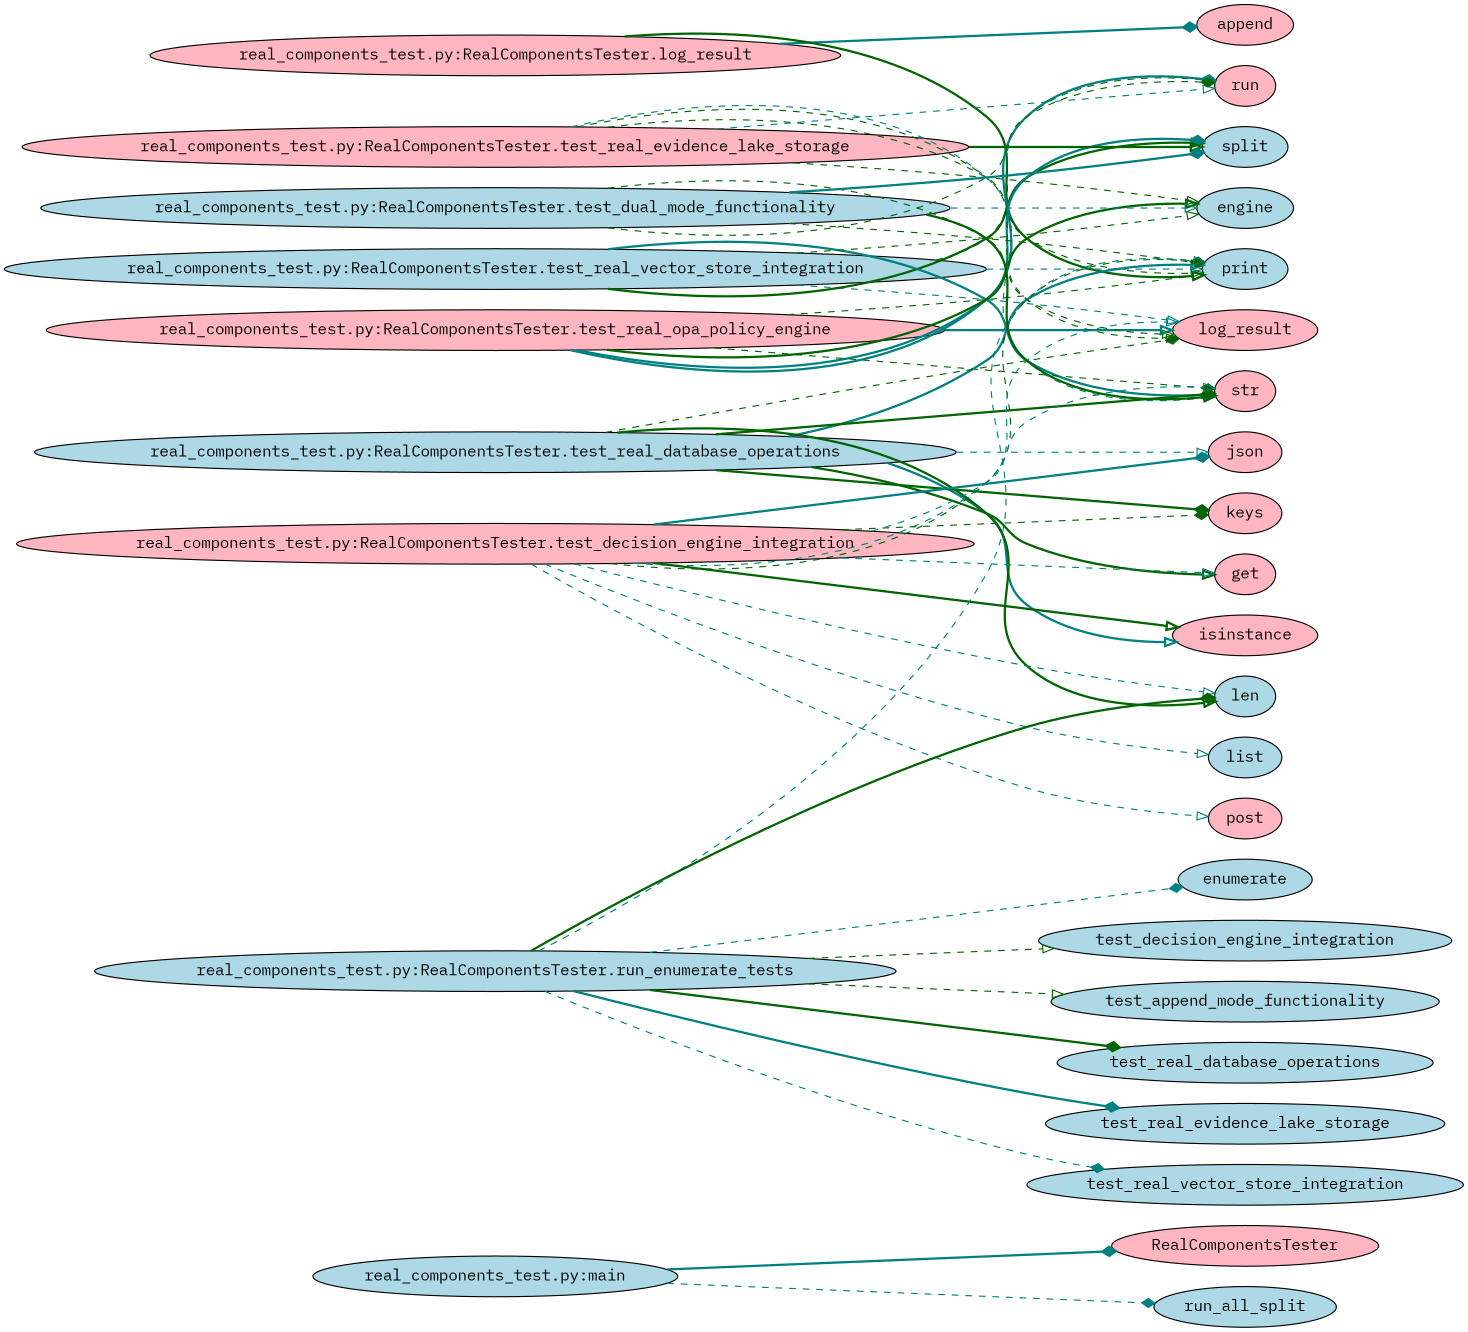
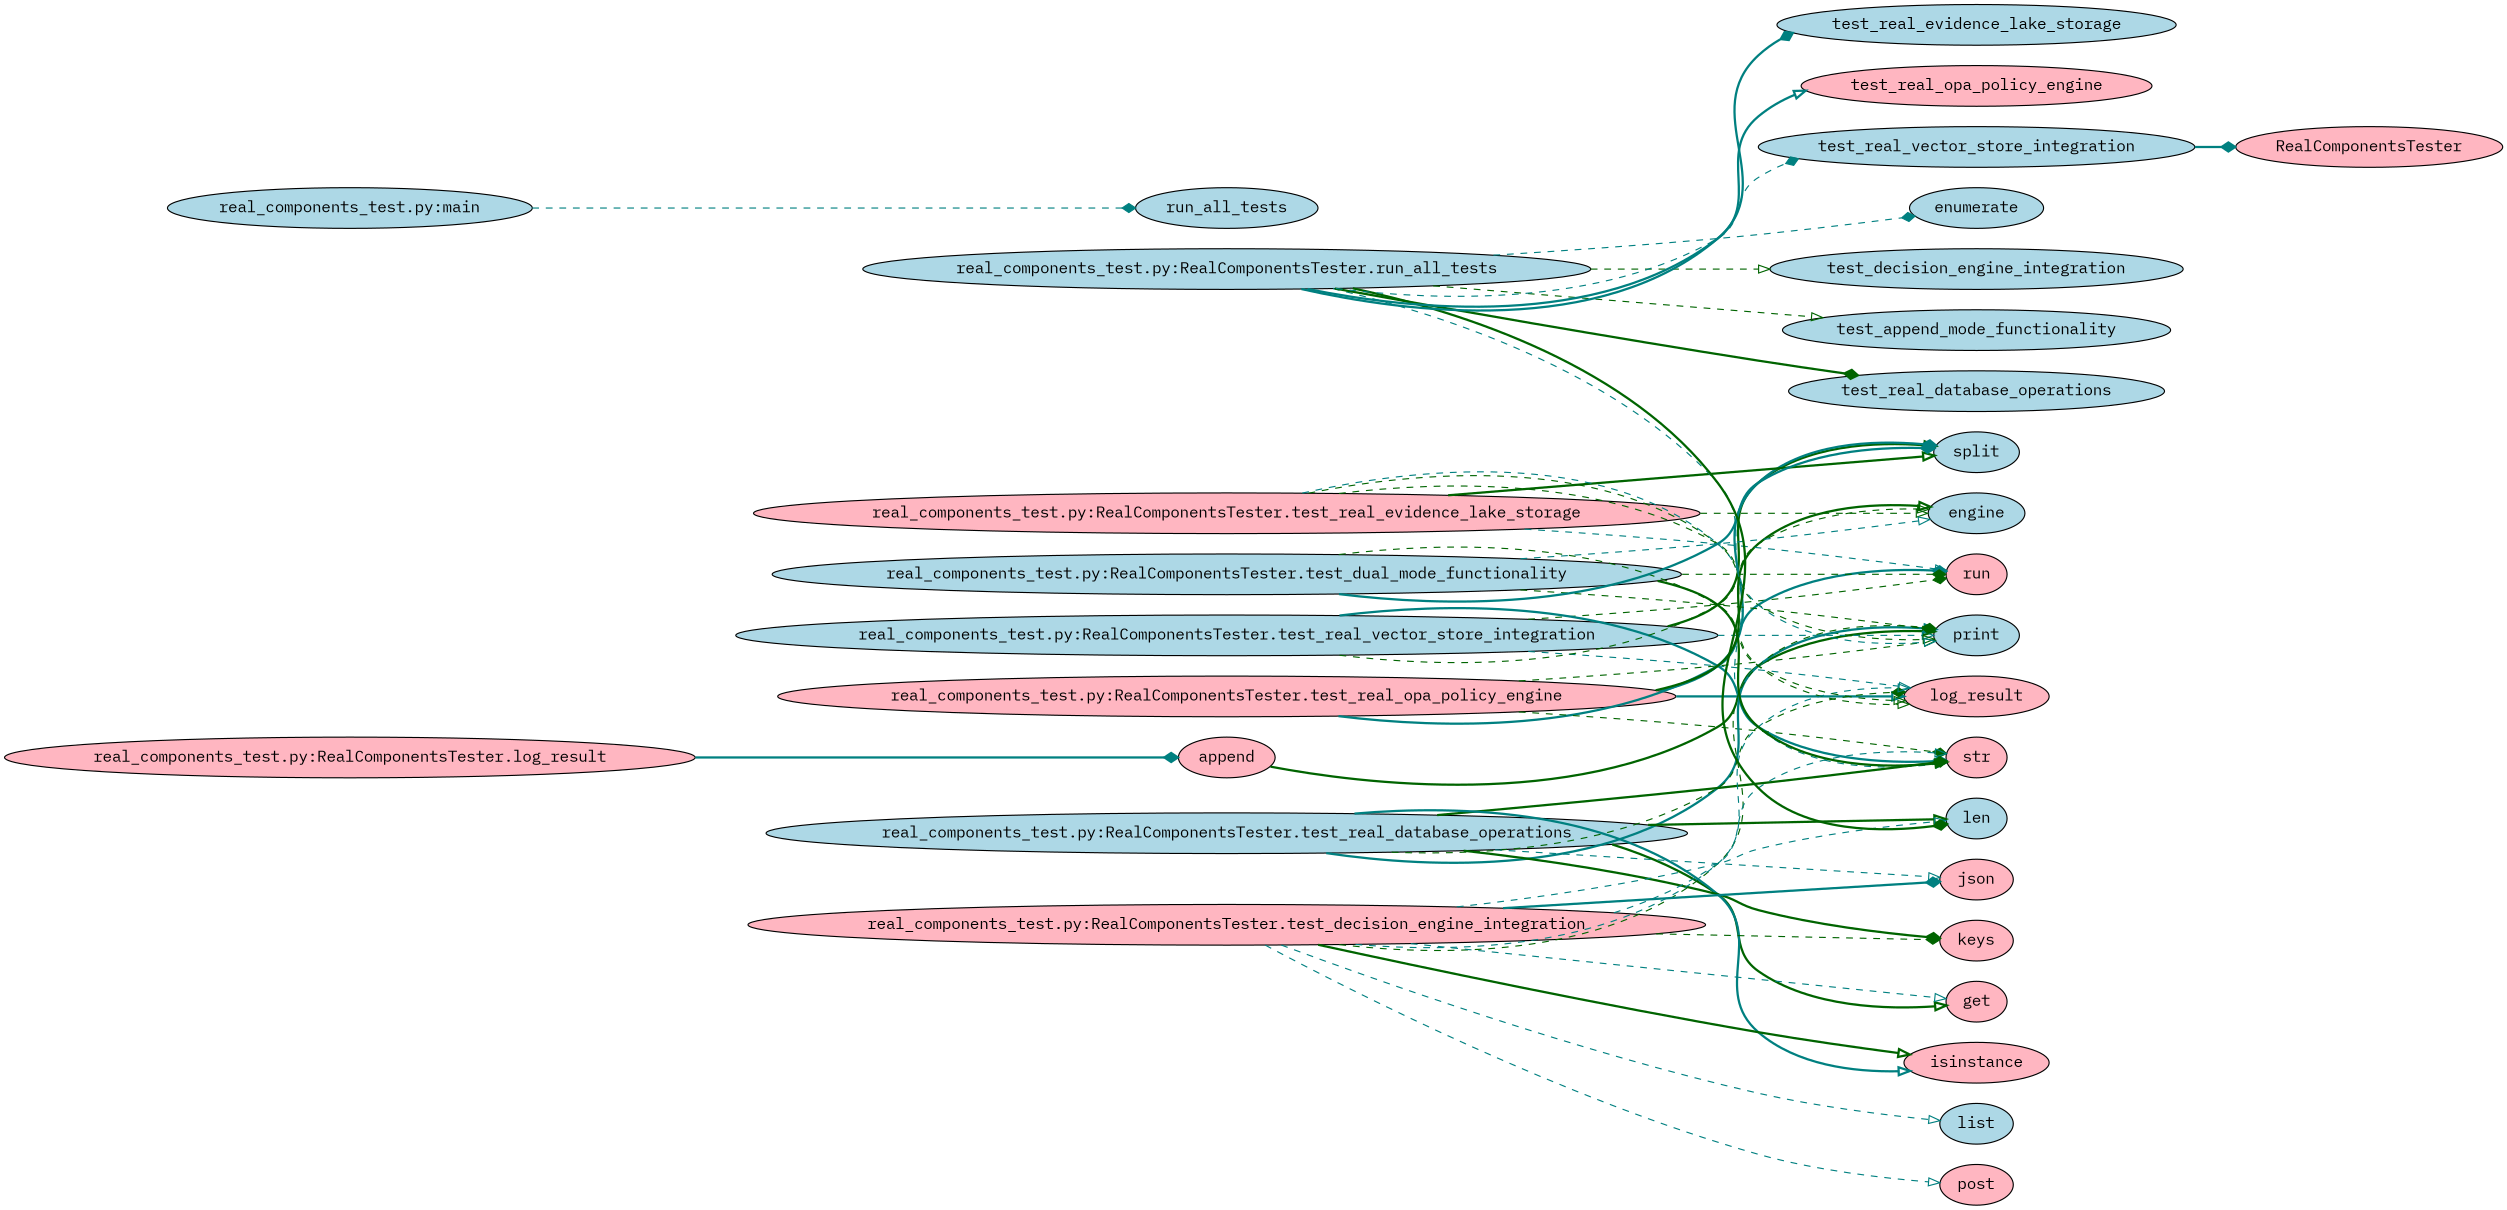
node "test_real_opa_policy_engine": added
edge "real_components_test.py:RealComponentsTester.log_result" -> "print": now "append" -> "print"
node "real_components_test.py:RealComponentsTester.run_enumerate_tests": label "real_components_test.py:RealComponentsTester.run_enumerate_tests" -> "real_components_test.py:RealComponentsTester.run_all_tests"
edge "real_components_test.py:main" -> "RealComponentsTester": now "test_real_vector_store_integration" -> "RealComponentsTester"
node "run_all_split": label "run_all_split" -> "run_all_tests"
